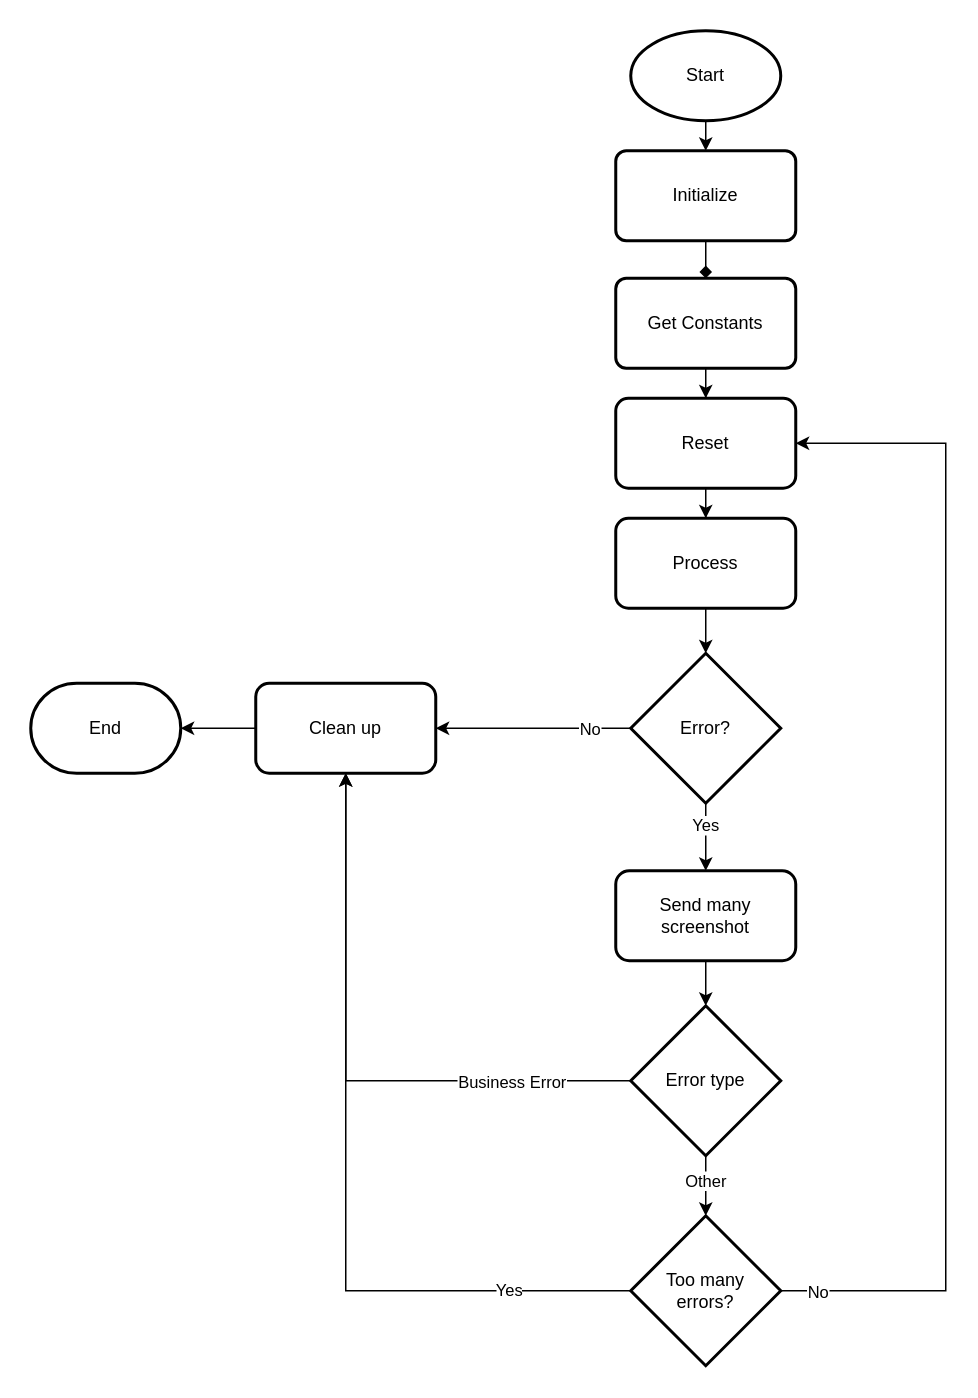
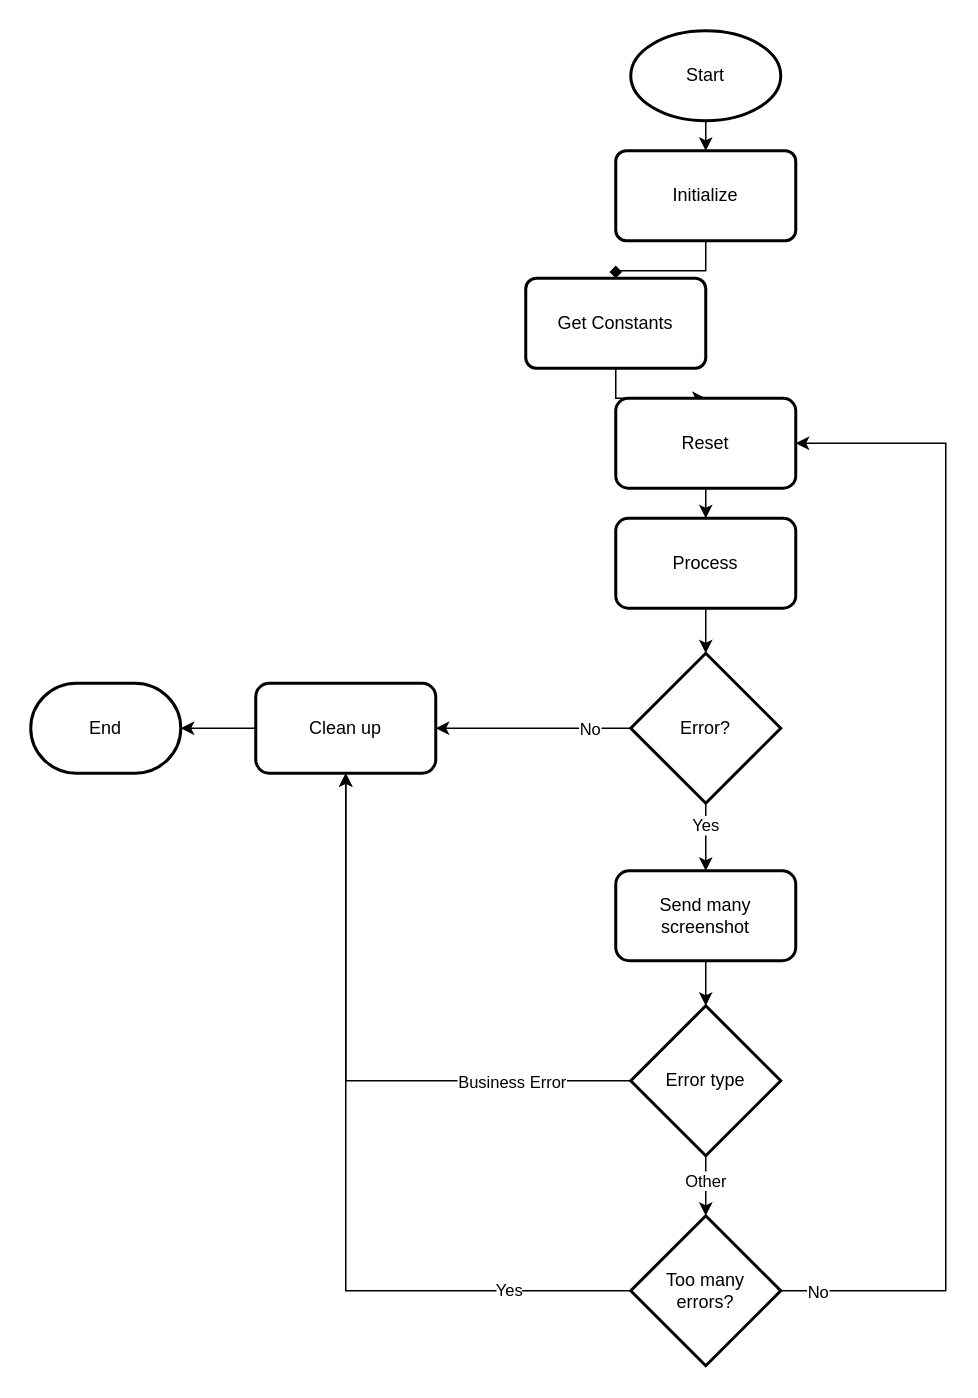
node "Get Constants": moved (706, 323) -> (616, 323)
